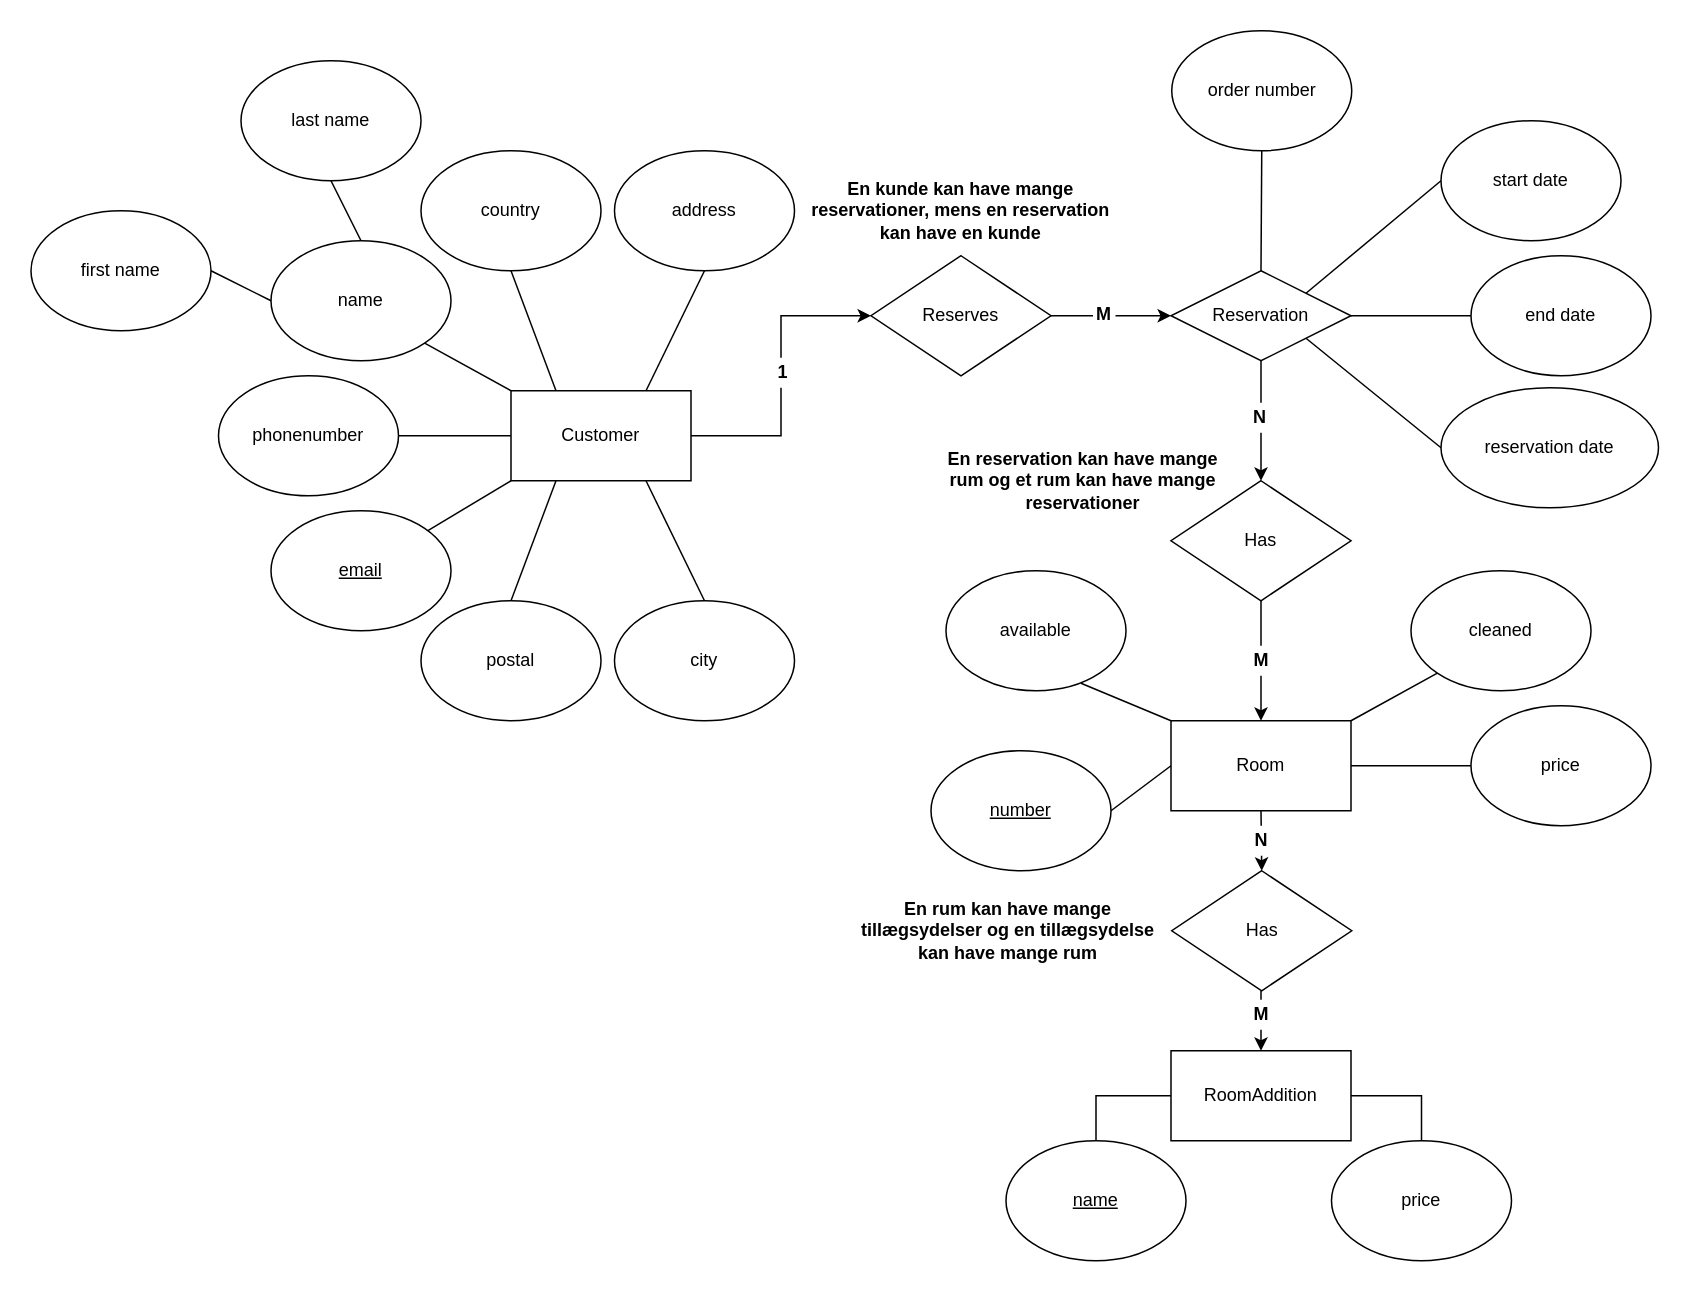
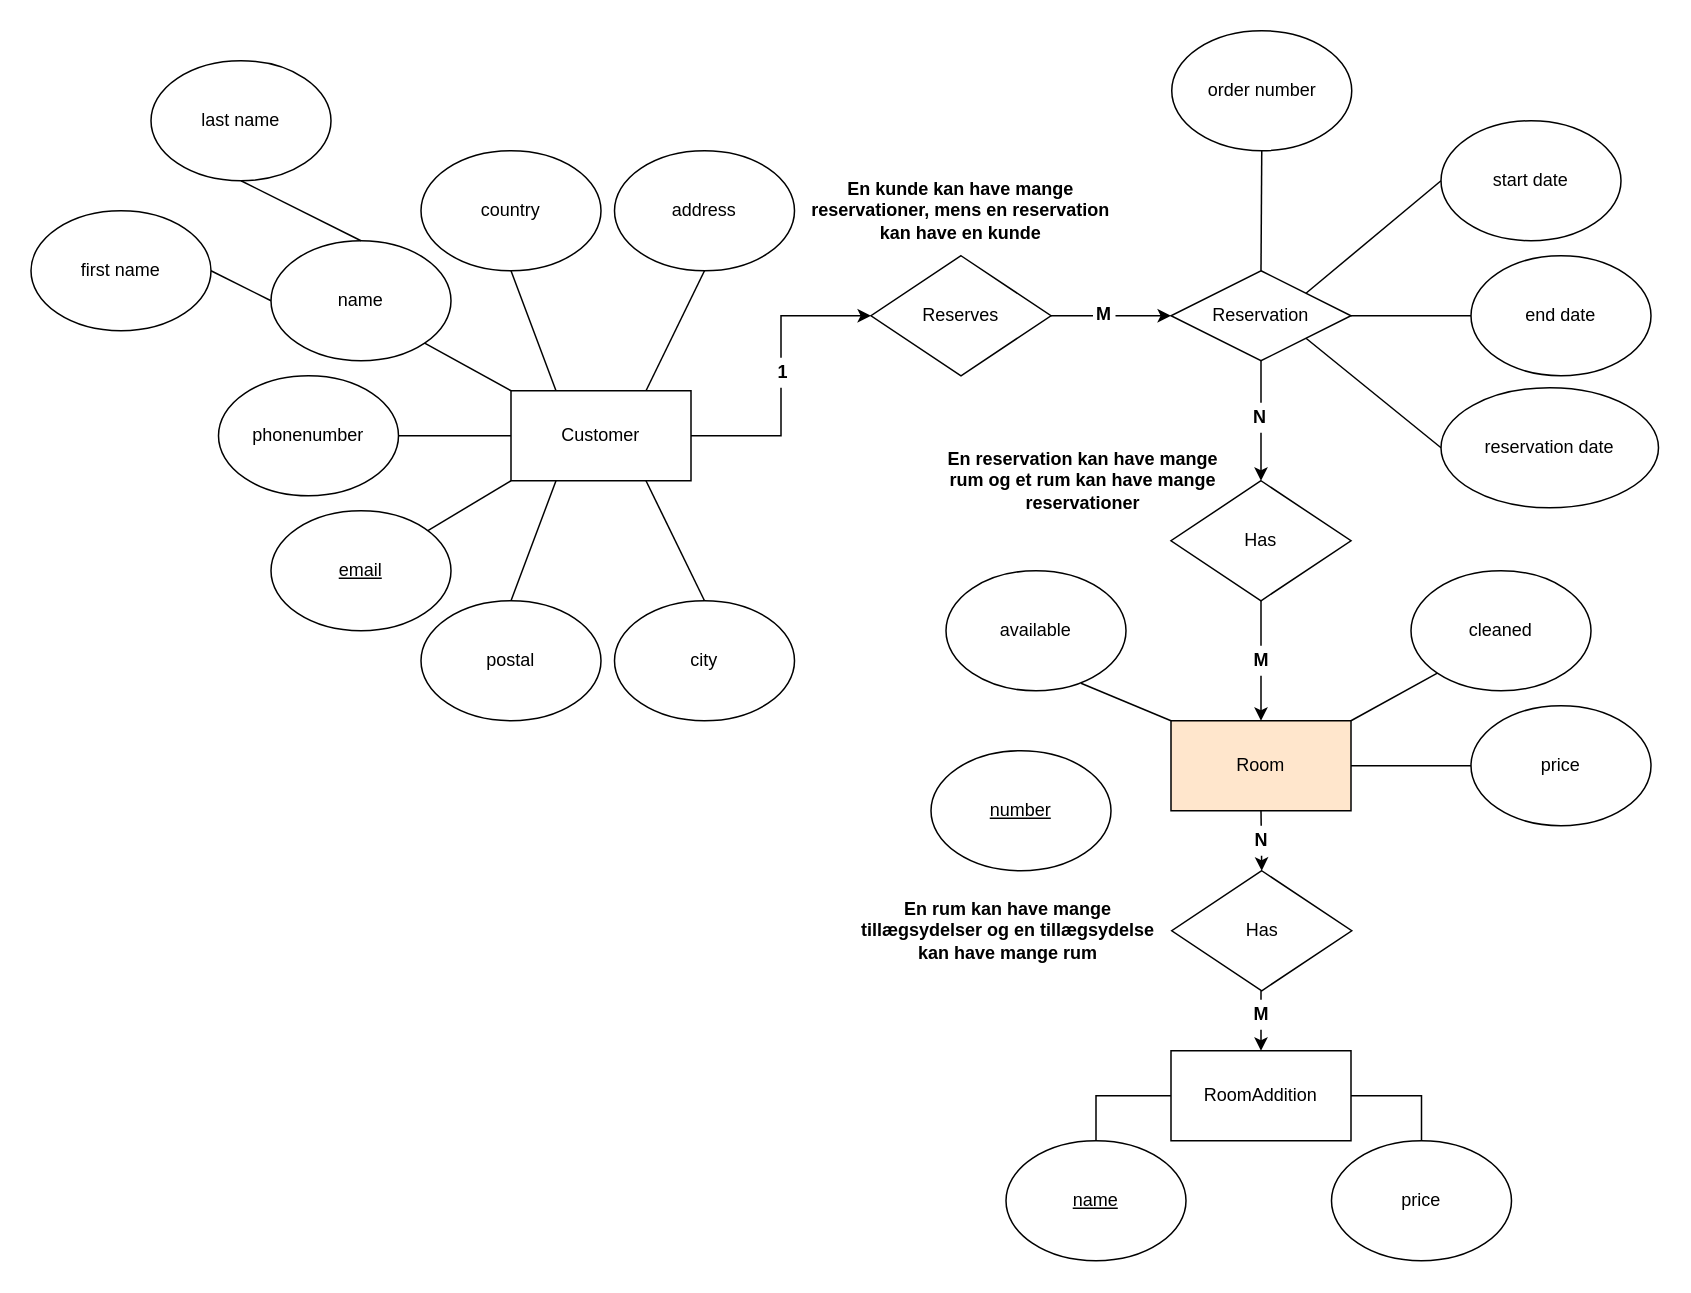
node "last name": moved (331, 121) -> (241, 121)
node "Room": fillcolor #ffffff -> #ffe6cc
edge "Room" -- "number": removed
